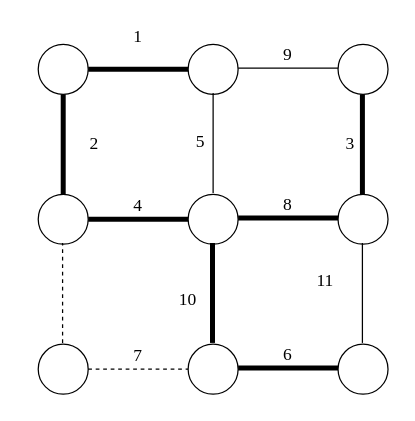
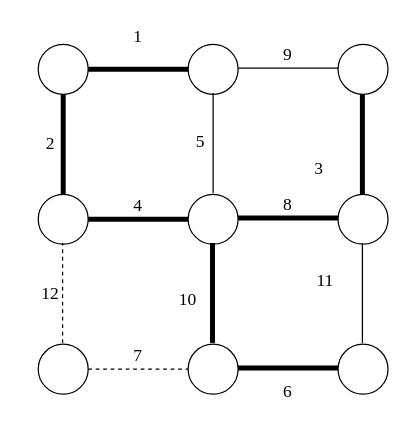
node "2": moved (94, 144) -> (51, 144)
node "3": moved (351, 144) -> (319, 169)
node "12": added
node "6": moved (288, 356) -> (288, 393)
